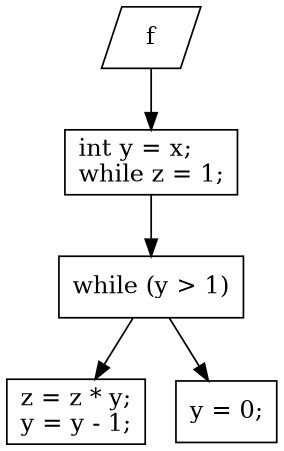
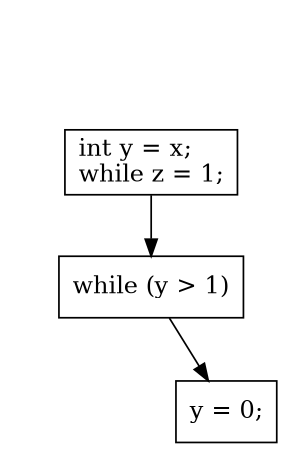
node "f": removed
node "z = z * y; y = y - 1;": removed
